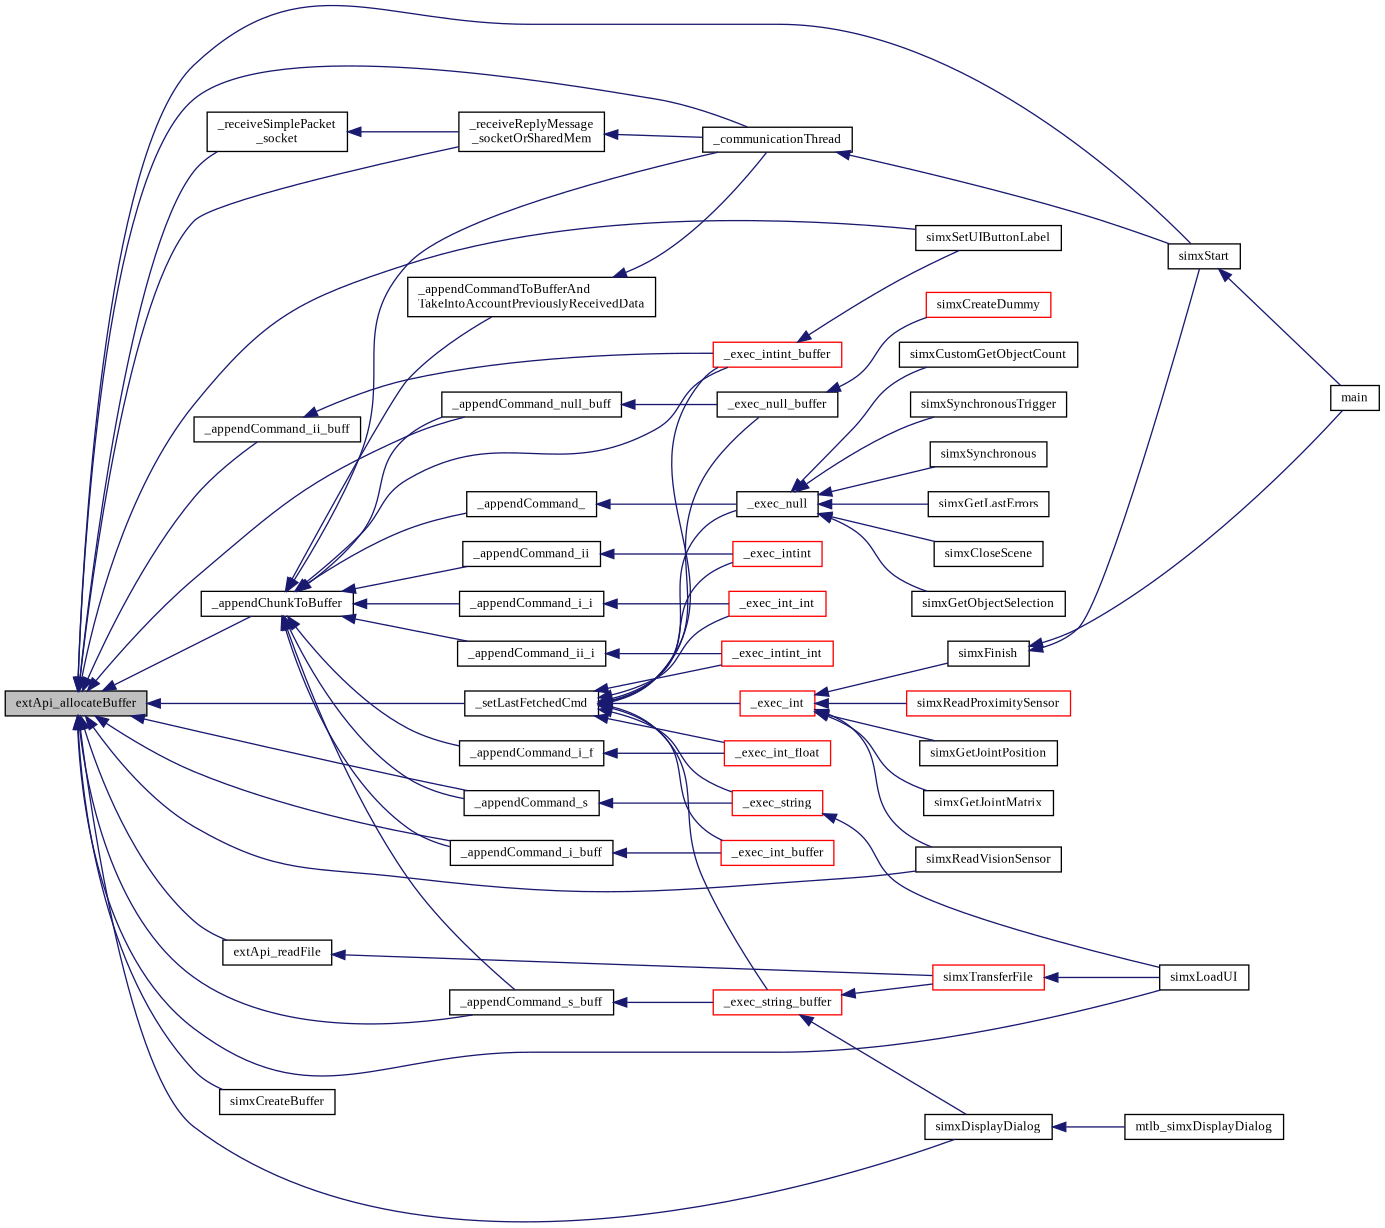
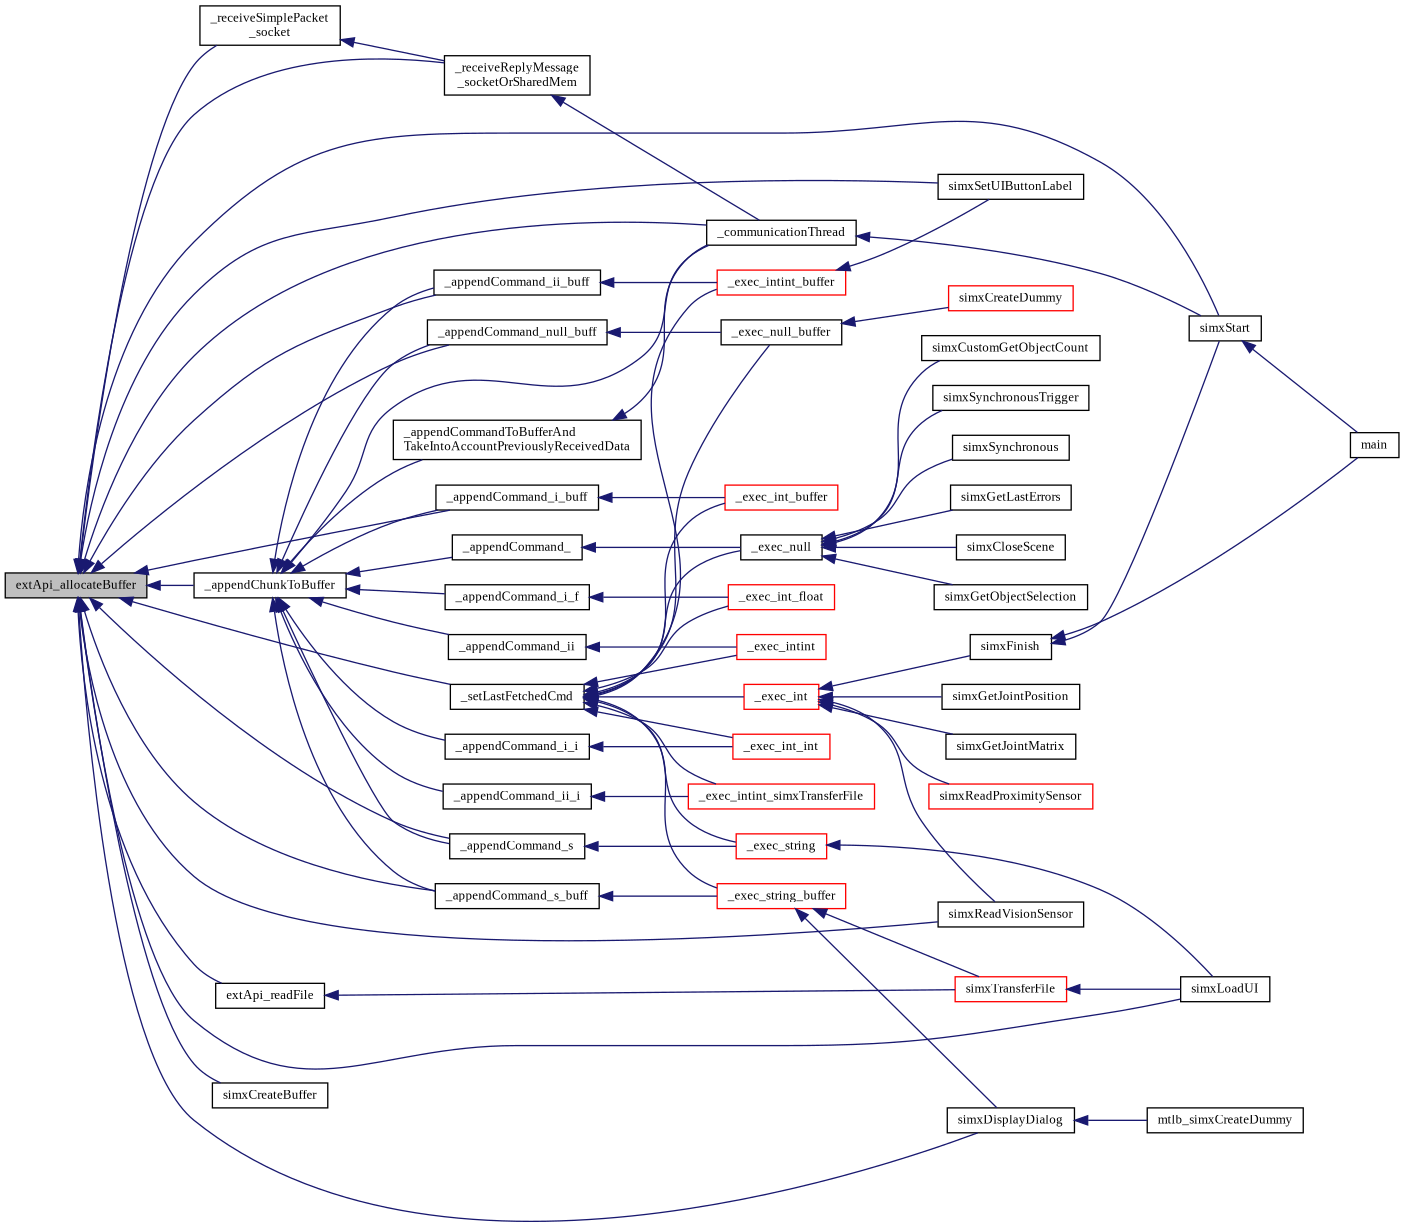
edge "_exec_intint_buffer" -> "_appendChunkToBuffer": now "_appendCommand_ii_buff" -> "_appendChunkToBuffer"
node "_exec_intint_int": label "_exec_intint_int" -> "_exec_intint_simxTransferFile"
node "mtlb_simxDisplayDialog": label "mtlb_simxDisplayDialog" -> "mtlb_simxCreateDummy"
